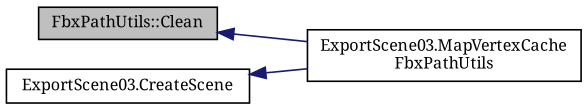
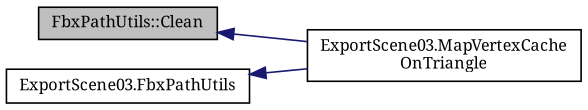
node "ExportScene03.MapVertexCache FbxPathUtils": label "ExportScene03.MapVertexCache FbxPathUtils" -> "ExportScene03.MapVertexCache OnTriangle"
node "ExportScene03.CreateScene": label "ExportScene03.CreateScene" -> "ExportScene03.FbxPathUtils"
